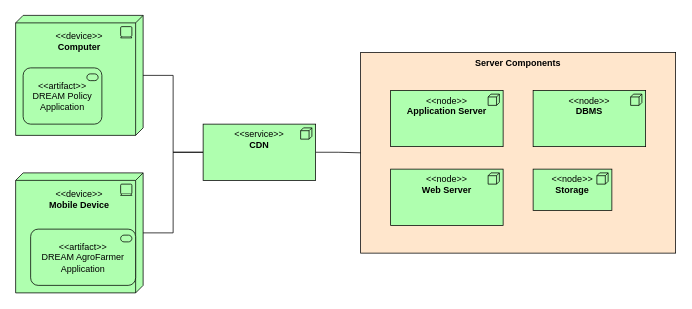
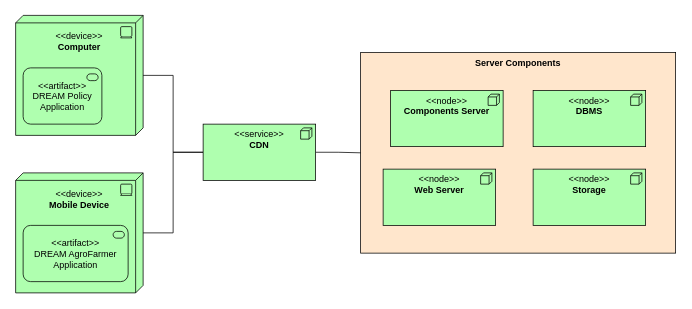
node "<<node>> Application Server": label "<<node>> Application Server" -> "<<node>> Components Server"
node "<<node>> Storage": size 79x41 -> 113x56
node "<<node>> Web Server": moved (447, 197) -> (439, 197)
node "<<artifact>> DREAM AgroFarmer Application": moved (83, 257) -> (75, 254)
